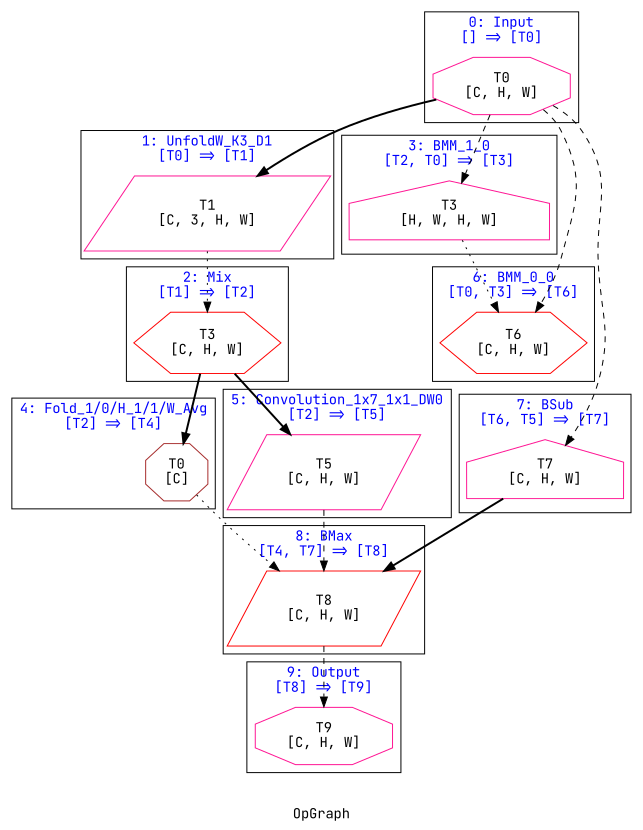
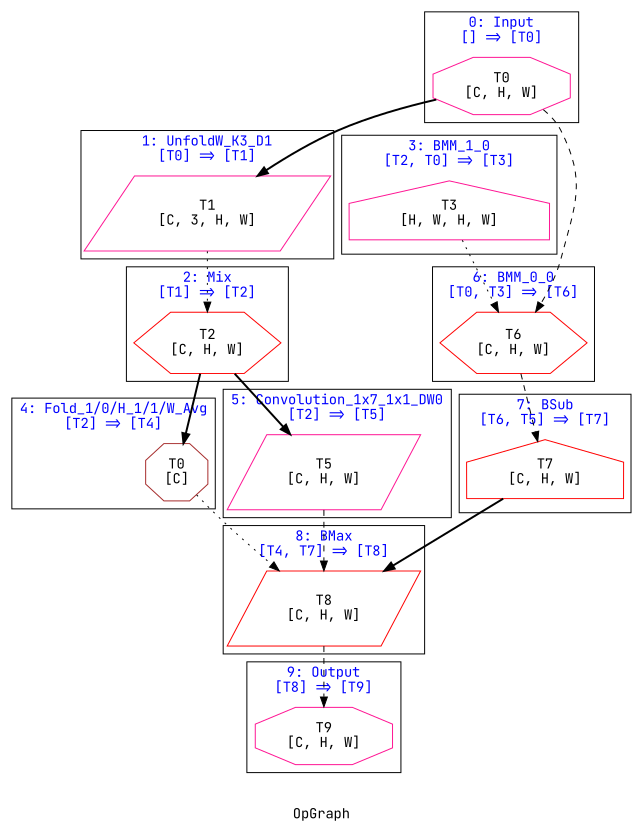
edge "T0 [C, H, W]" -> "T3 [H, W, H, W]": removed
edge "T0 [C, H, W]" -> "T7 [C, H, W]": now "T6 [C, H, W]" -> "T7 [C, H, W]"
node "T3 [C, H, W]": label "T3 [C, H, W]" -> "T2 [C, H, W]"
node "T7 [C, H, W]": color deeppink -> red
